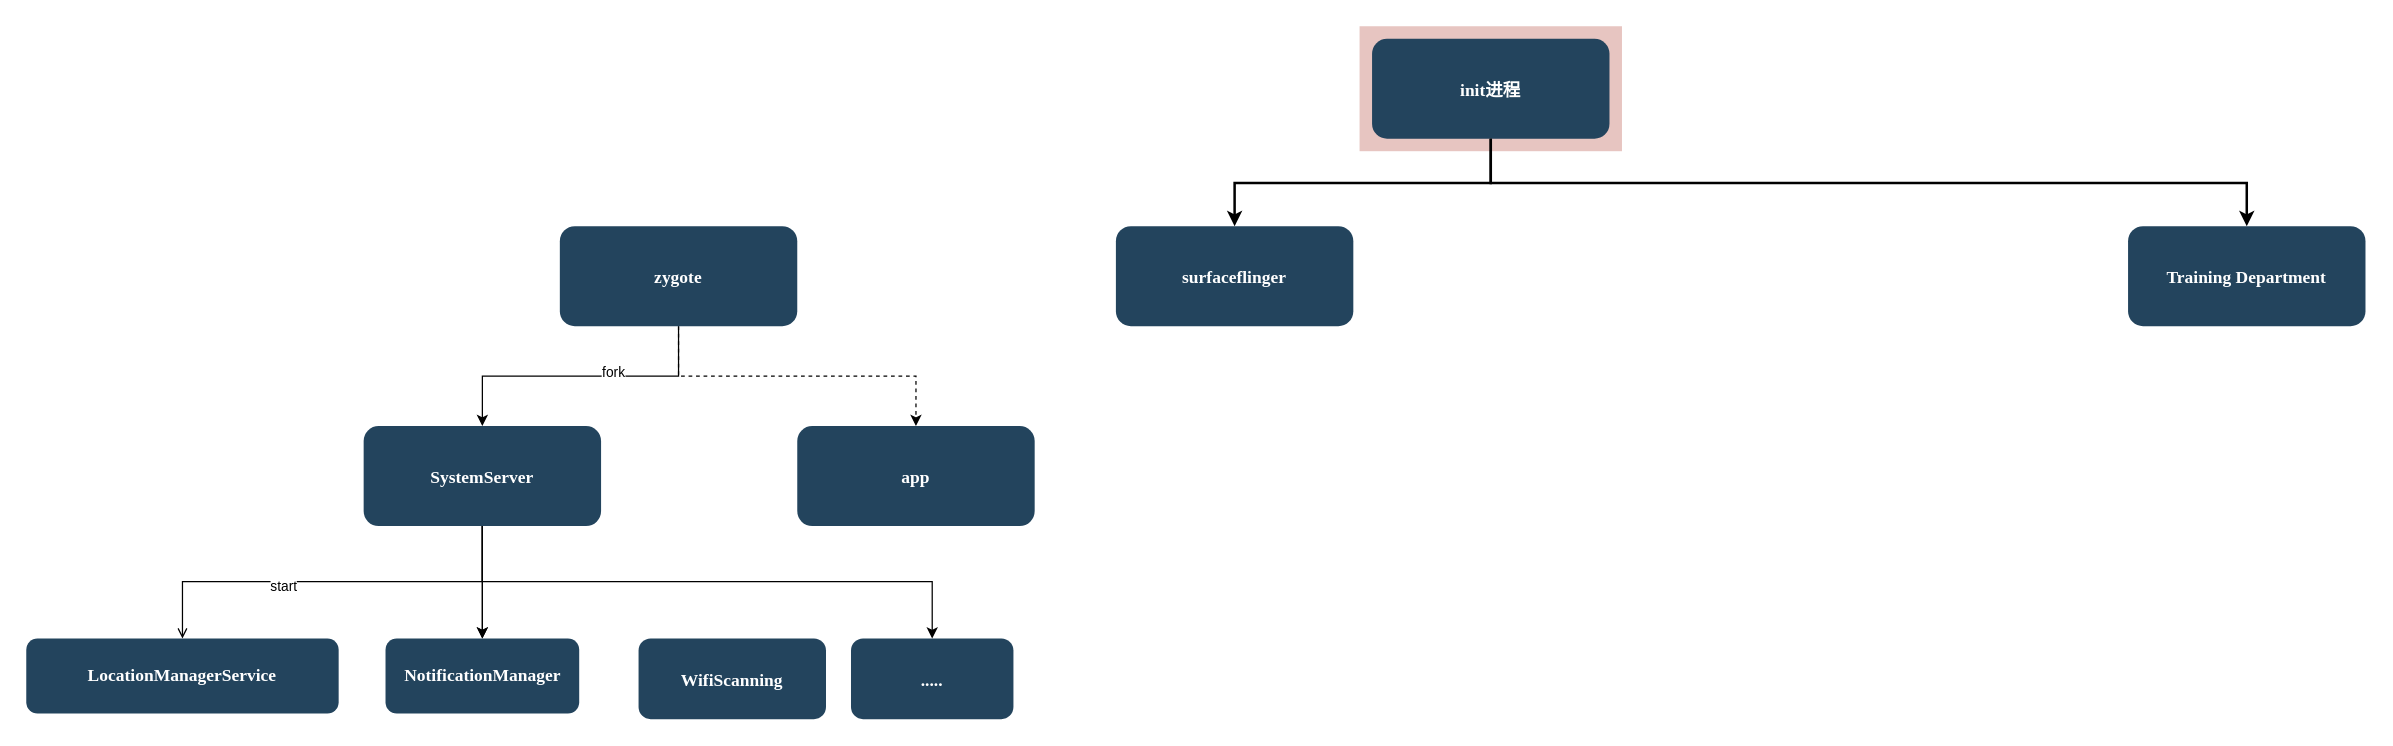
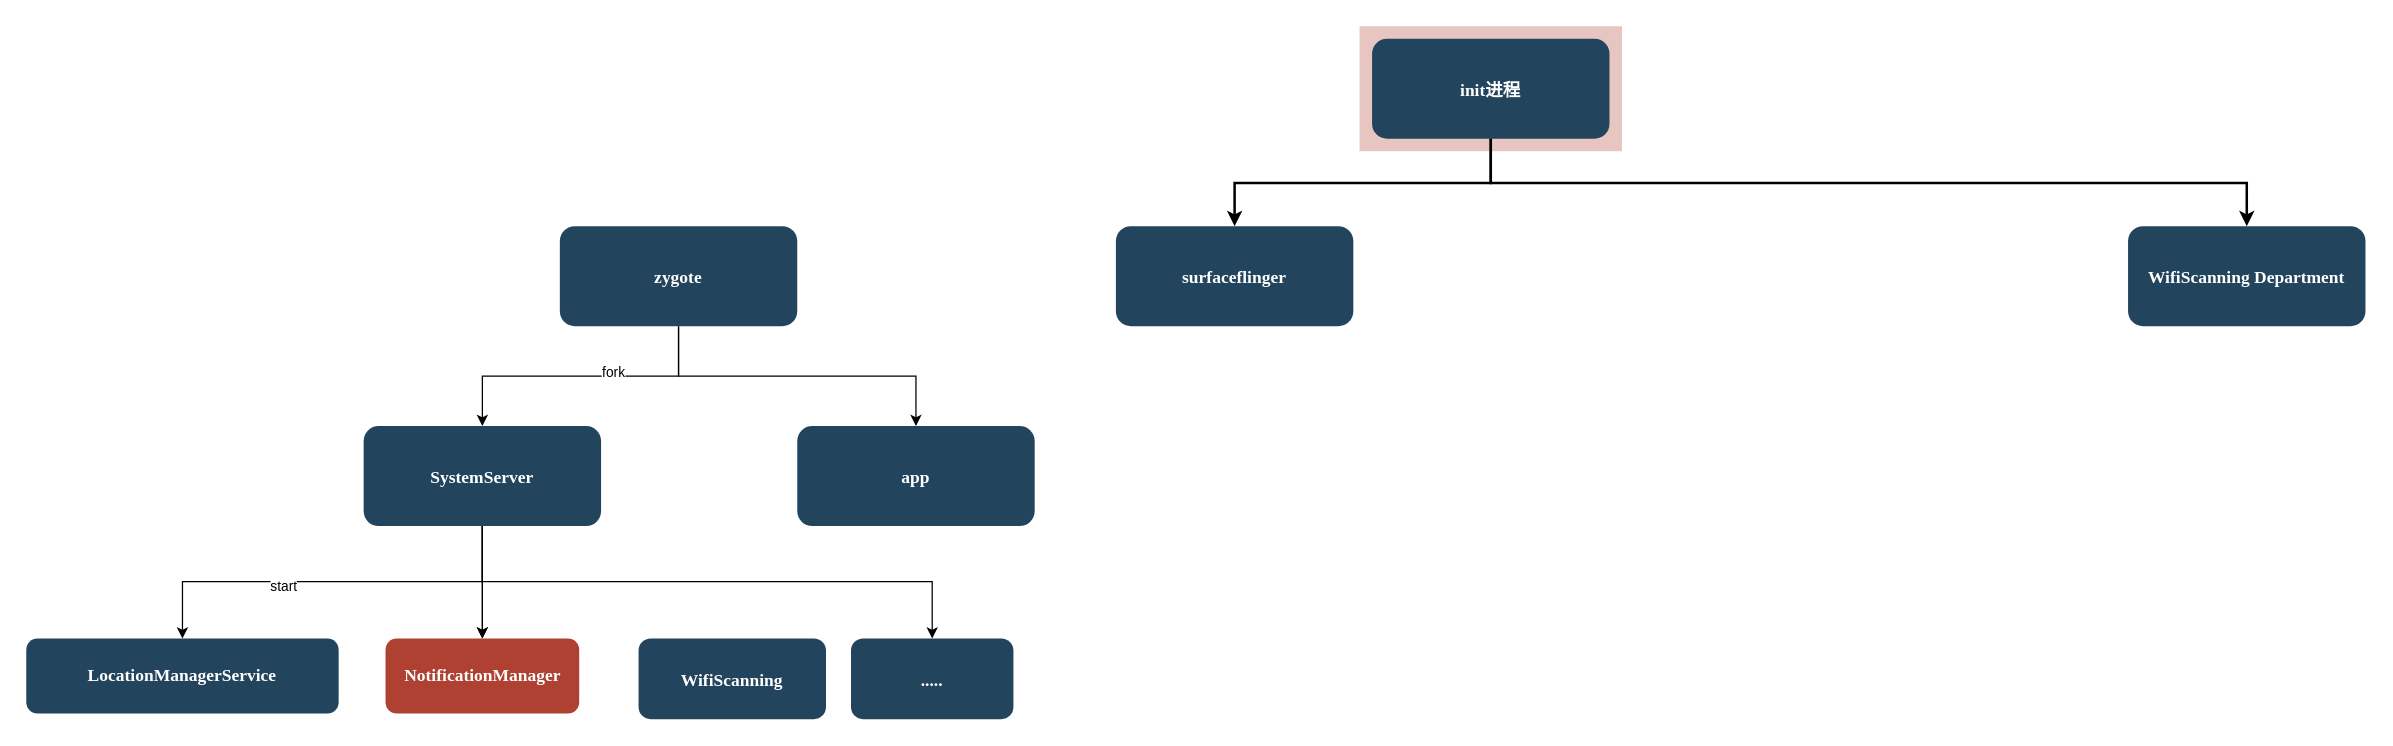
node "Training Department": label "Training Department" -> "WifiScanning Department"
edge "zygote" -> "app": style dashed -> solid
edge "SystemServer" -> "LocationManagerService": arrowhead open -> classic
node "NotificationManager": fillcolor #23445d -> #ae4132
